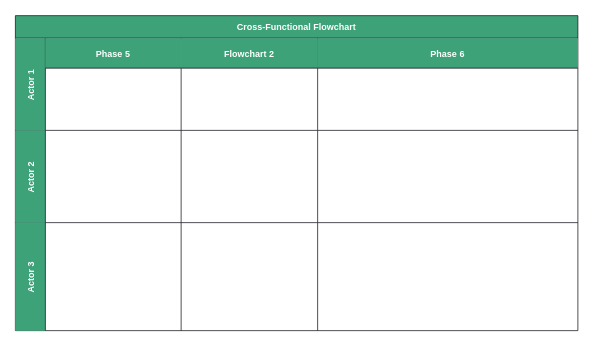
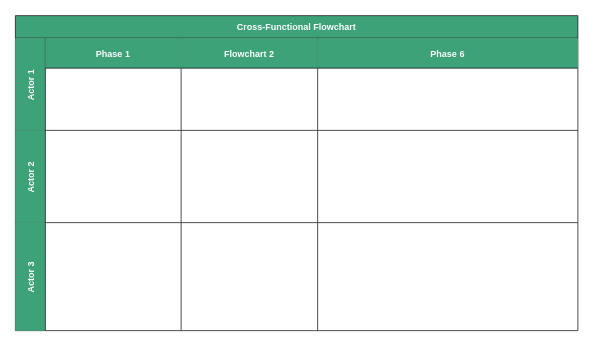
node "Phase 5": label "Phase 5" -> "Phase 1"
